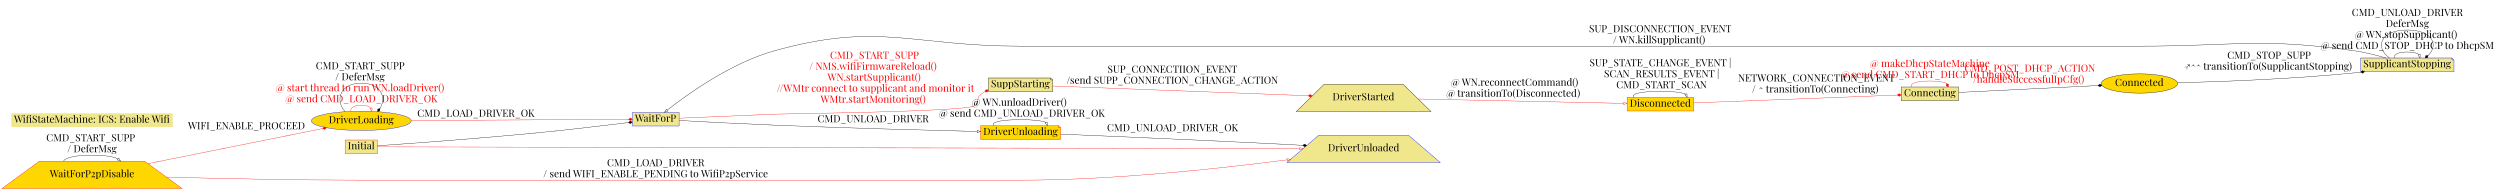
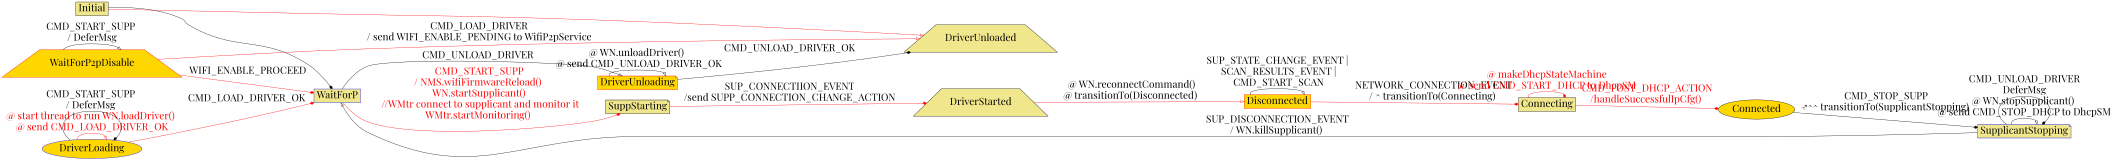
edge "Connecting" -> "Connected": color black -> red
node "WifiStateMachine: ICS: Enable Wifi": removed
edge "WaitForP2pDisable" -> "DriverLoading": now "WaitForP2pDisable" -> "WaitForP"
node "Initial": color red -> black
node "DriverUnloaded": color blue -> black
